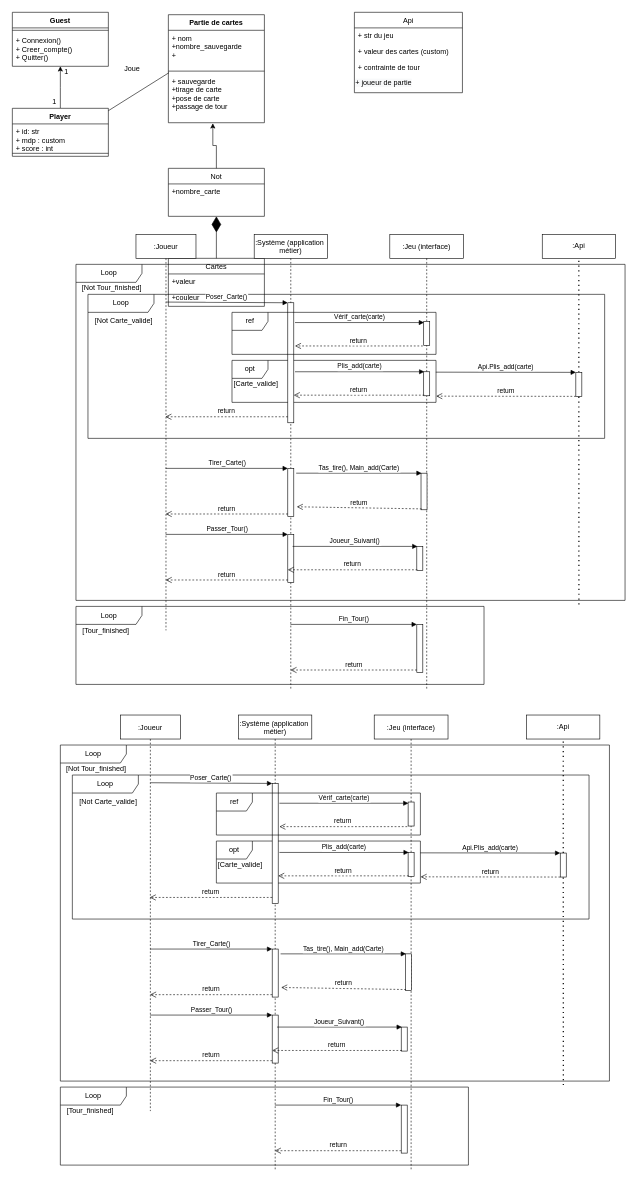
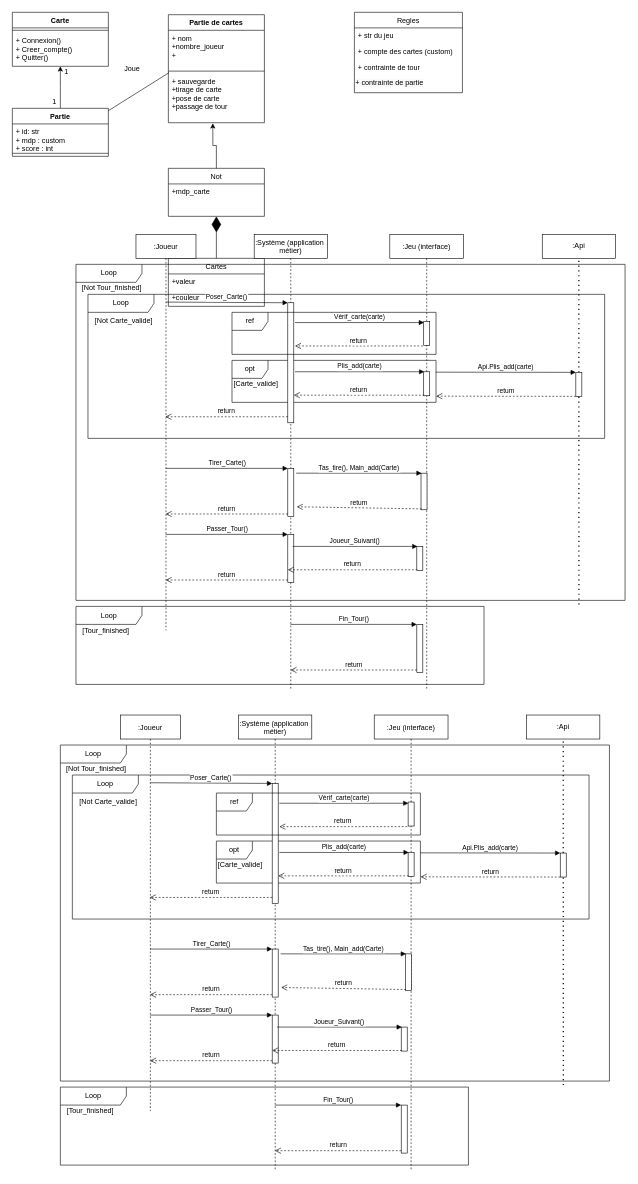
node "Guest": label "Guest" -> "Carte"
node "Api": label "Api" -> "Regles"
node "+ nom +nombre_sauvegarde +": label "+ nom +nombre_sauvegarde +" -> "+ nom +nombre_joueur +"
node "+ valeur des cartes (custom)": label "+ valeur des cartes (custom)" -> "+ compte des cartes (custom)"
node "+ joueur de partie": label "+ joueur de partie" -> "+ contrainte de partie"
node "Player": label "Player" -> "Partie"
node "+nombre_carte": label "+nombre_carte" -> "+mdp_carte"
